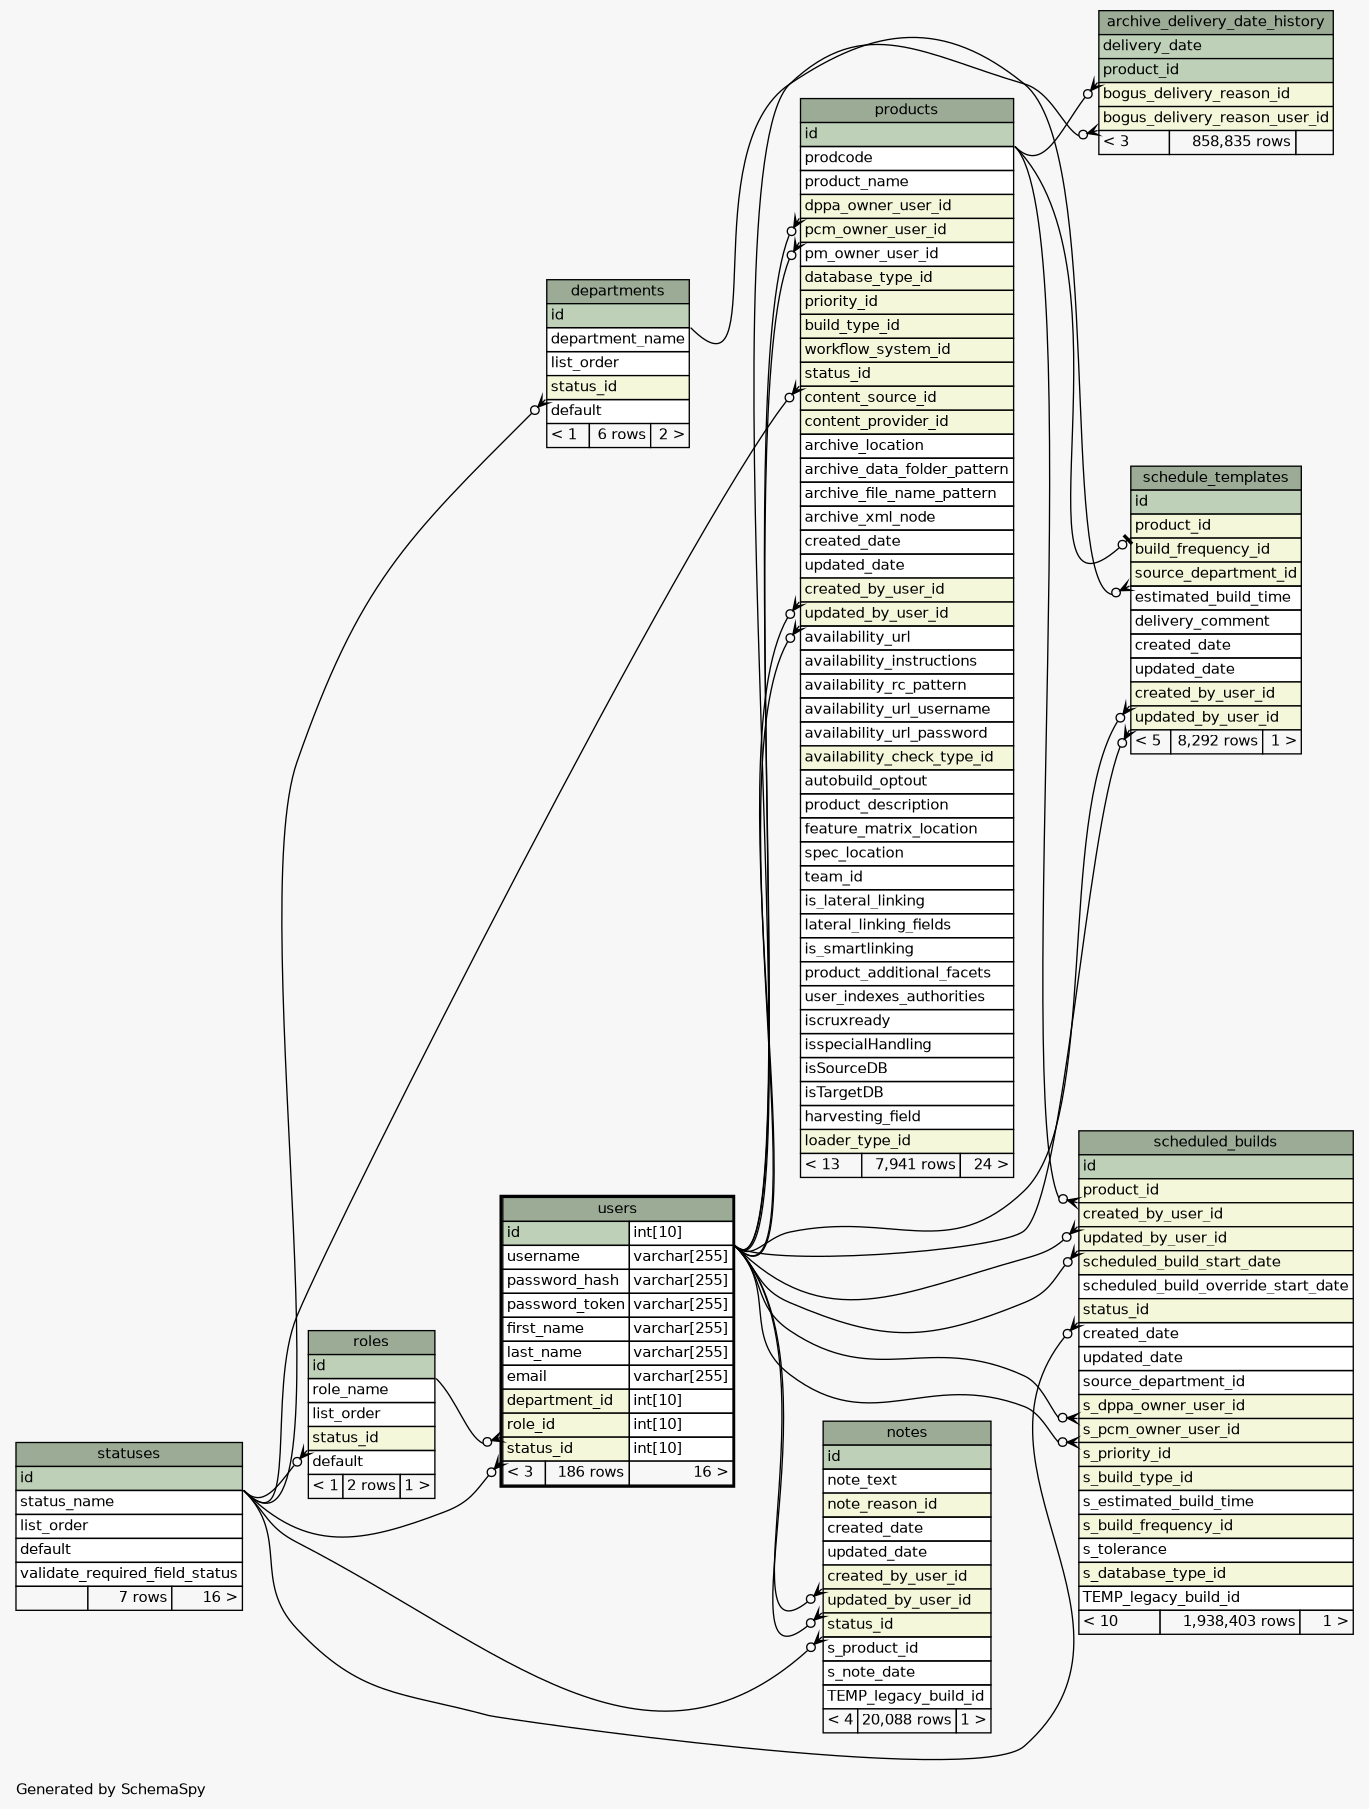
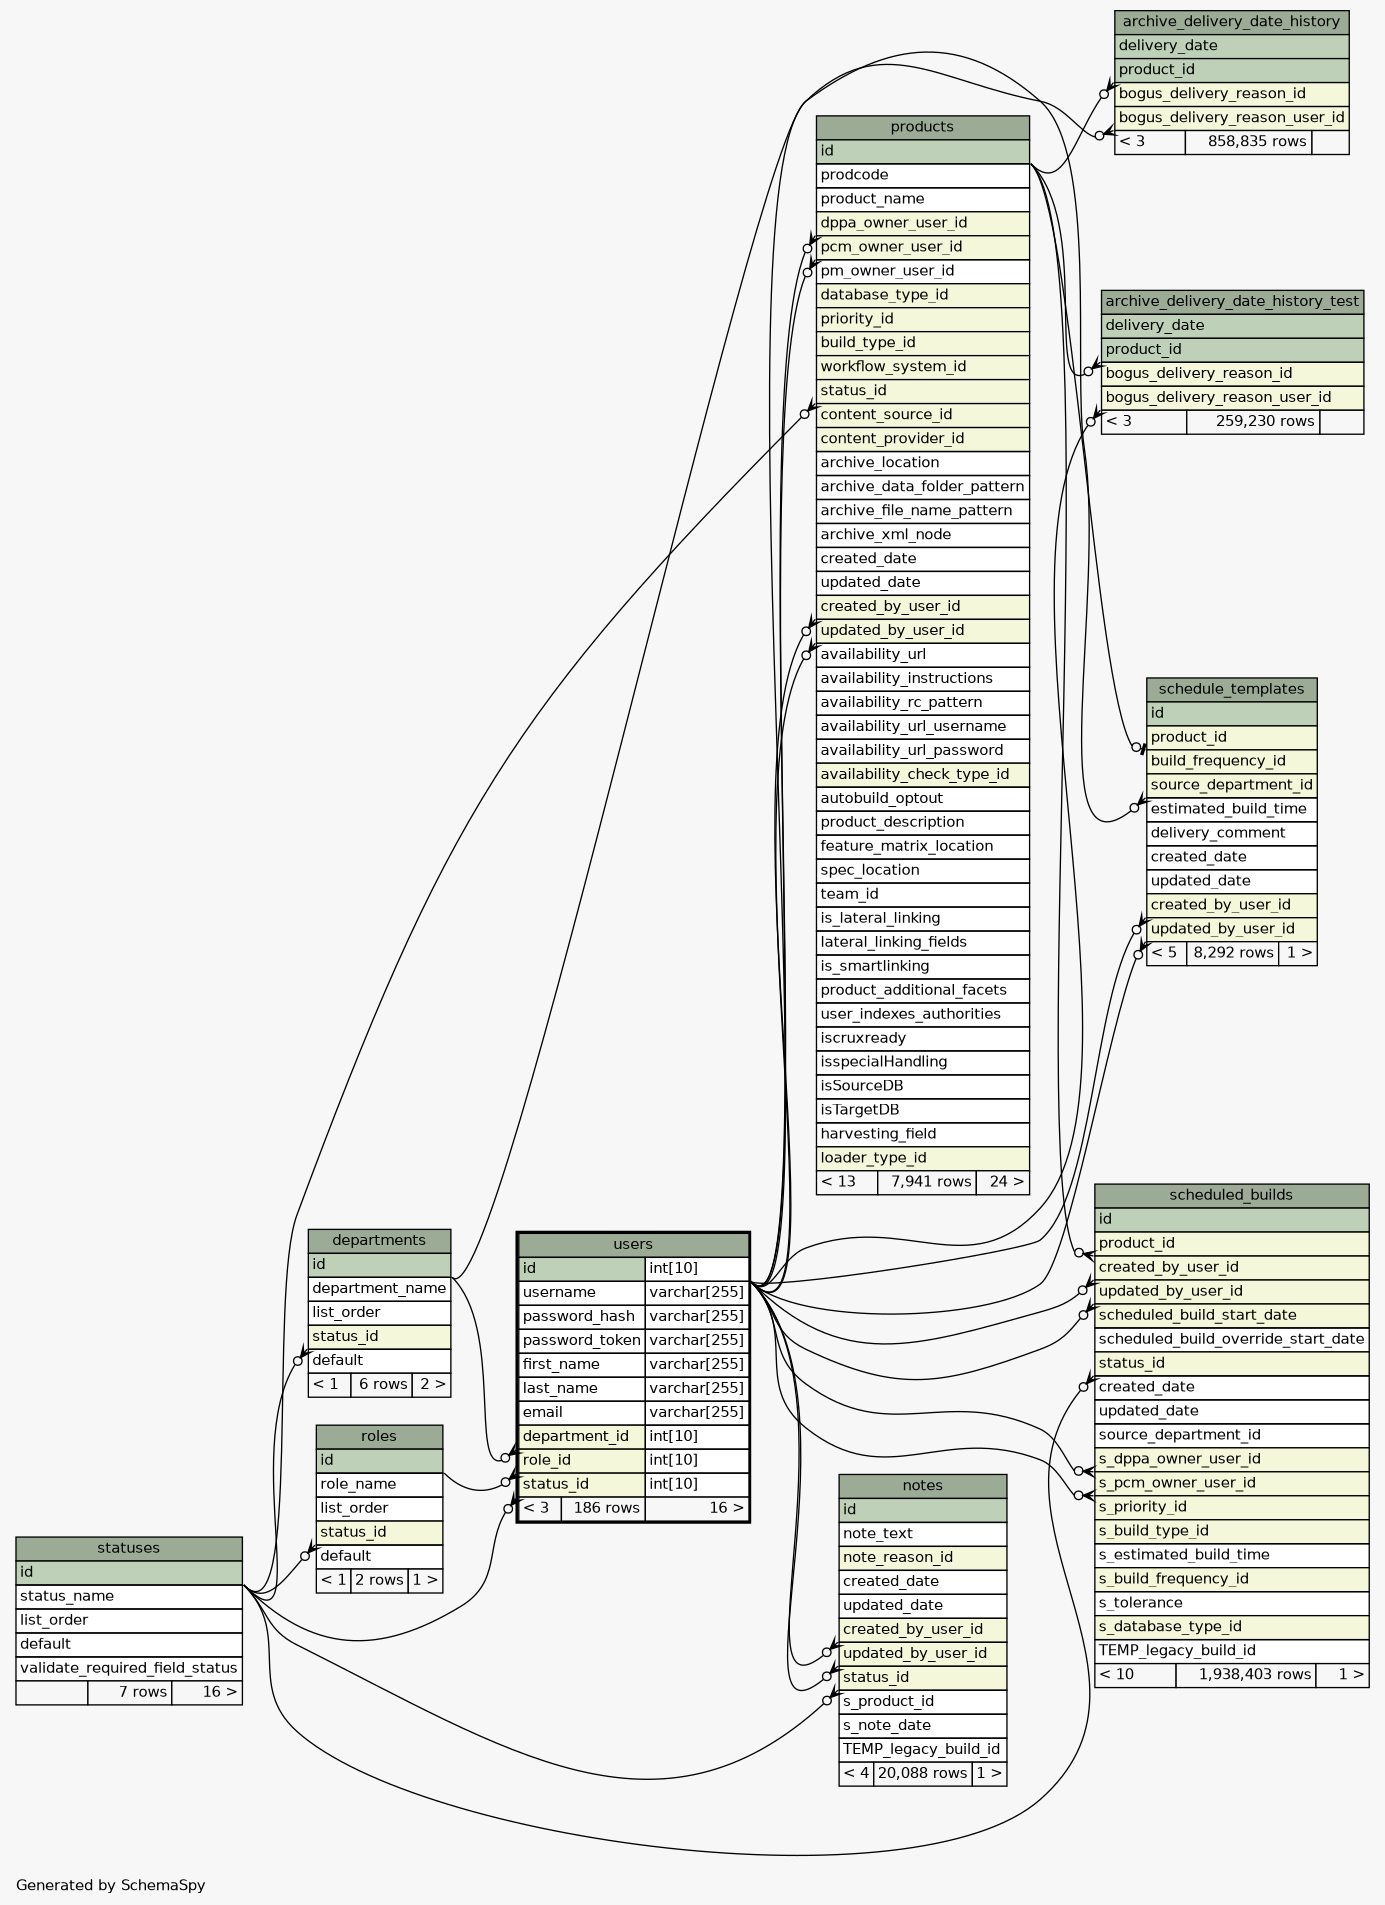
node "archive_delivery_date_history_test": added
edge "departments" -> "users": added
